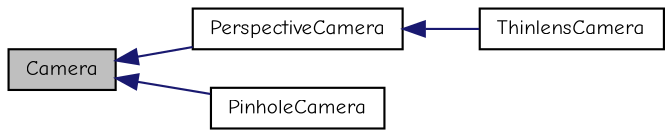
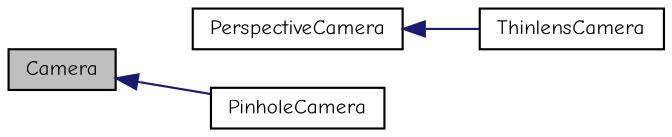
edge "PerspectiveCamera" -> "Camera": removed
